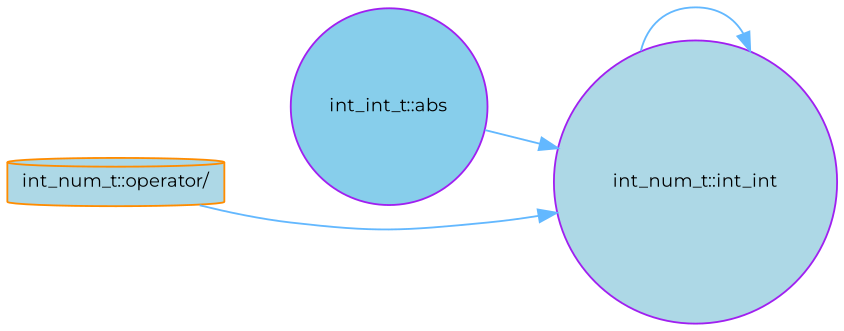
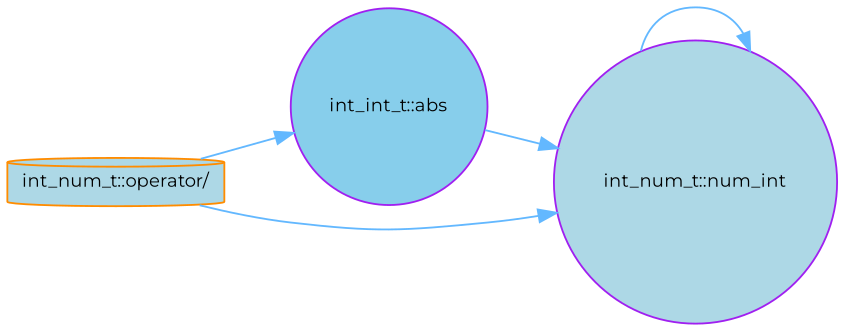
edge "int_num_t::operator/" -> "int_int_t::abs": added
node "int_num_t::int_int": label "int_num_t::int_int" -> "int_num_t::num_int"
